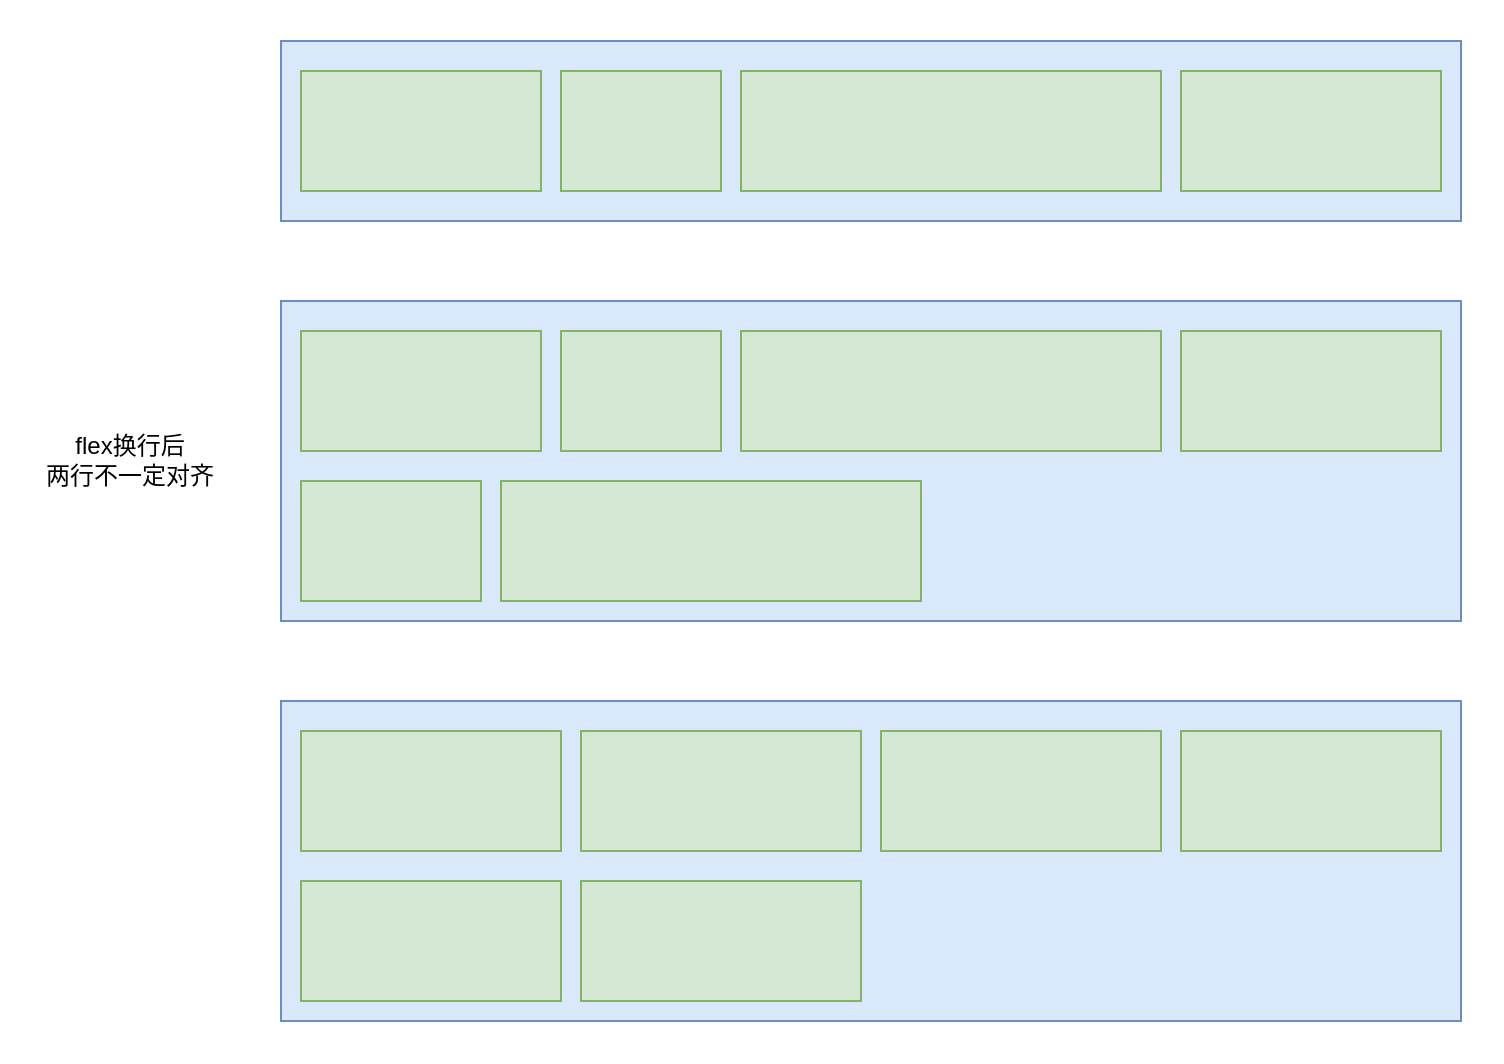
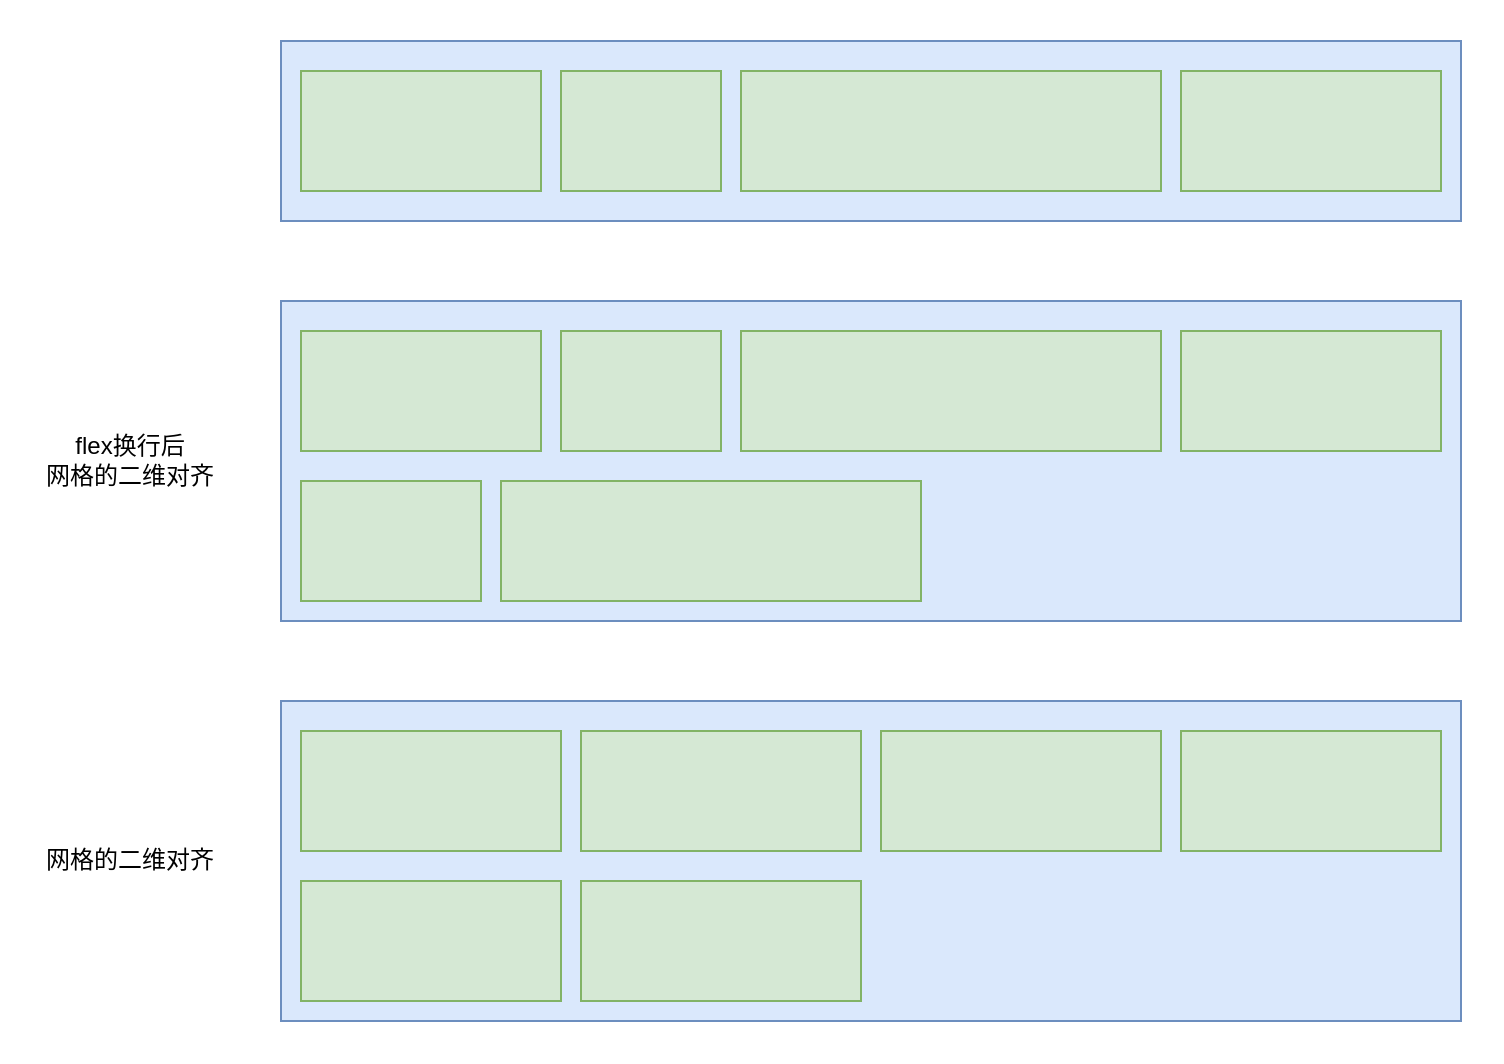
node "flex换行后 两行不一定对齐": label "flex换行后 两行不一定对齐" -> "flex换行后 网格的二维对齐"
node "网格的二维对齐": added
